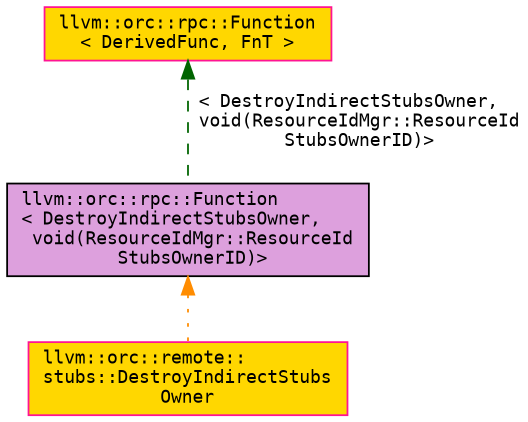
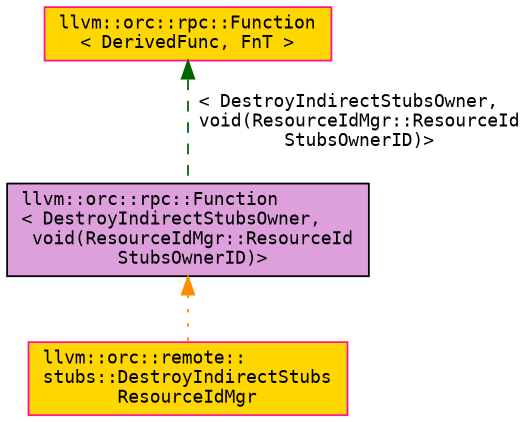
node "llvm::orc::remote:: stubs::DestroyIndirectStubs Owner": label "llvm::orc::remote:: stubs::DestroyIndirectStubs Owner" -> "llvm::orc::remote:: stubs::DestroyIndirectStubs ResourceIdMgr"
